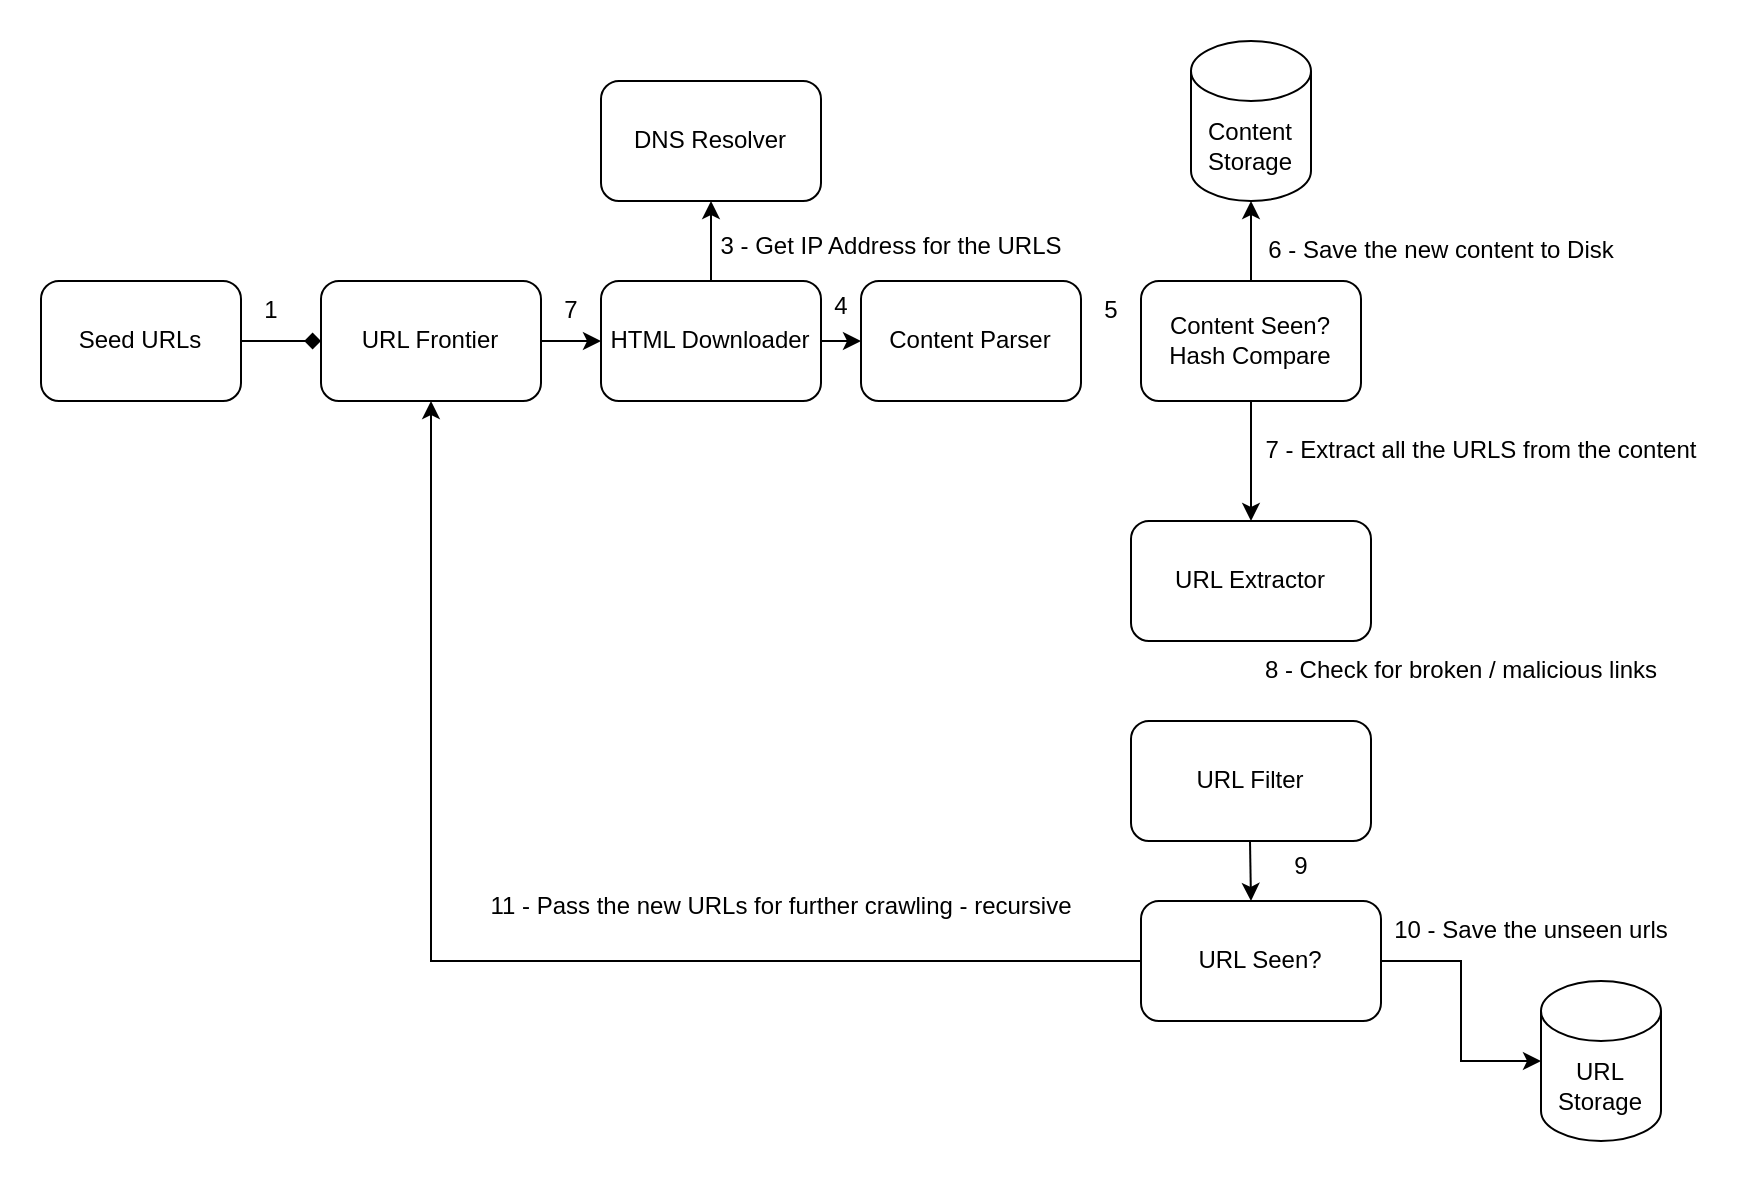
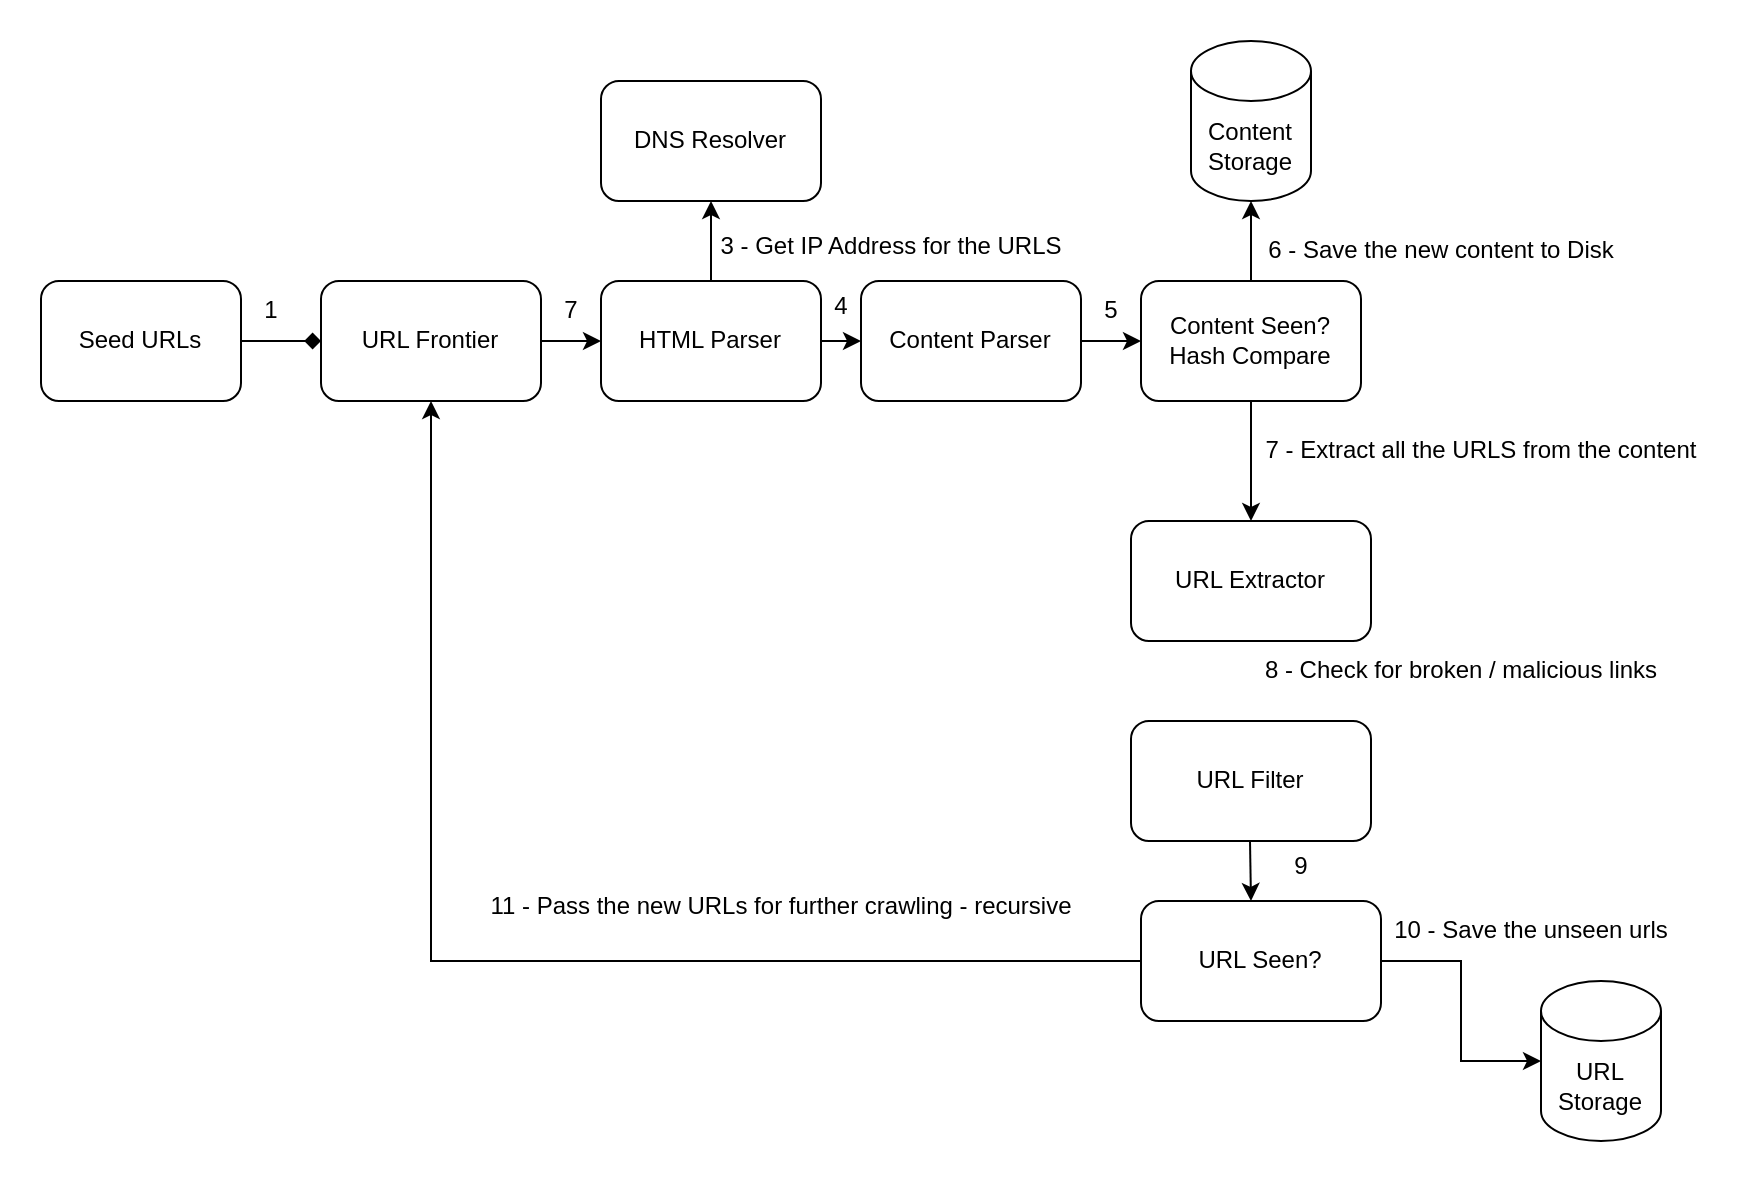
node "HTML Downloader": label "HTML Downloader" -> "HTML Parser"
edge "Content Parser" -> "Content Seen? Hash Compare": added
